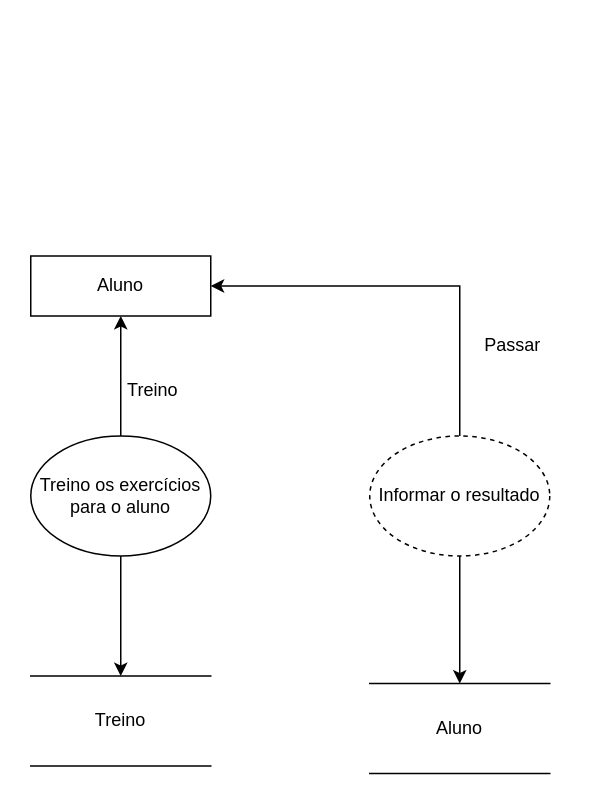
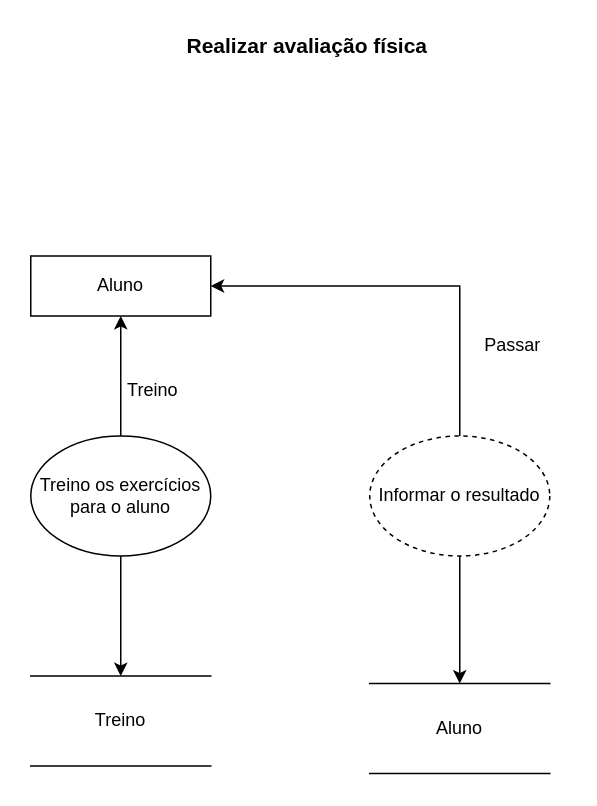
node "Realizar avaliação física": added
